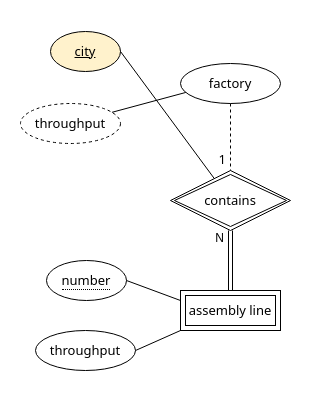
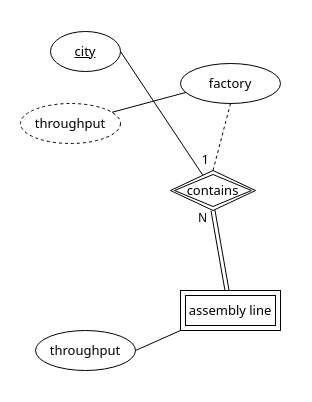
node "city": fillcolor #fff2cc -> #ffffff
node "contains": size 120x60 -> 85x40
node "number": removed
edge "number" -- "assembly line": removed
